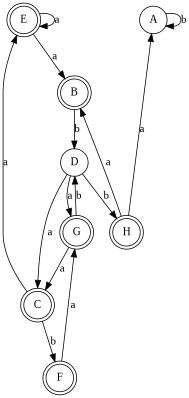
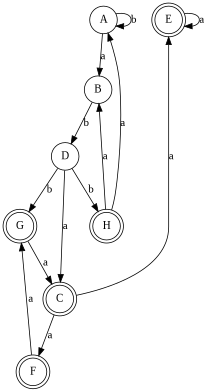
edge "E" -> "B": now "A" -> "B"
node "B": shape doublecircle -> circle
edge "D" -> "G": label "a" -> "b"
edge "G" -> "D": removed, label "b"
edge "C" -> "F": label "b" -> "a"
